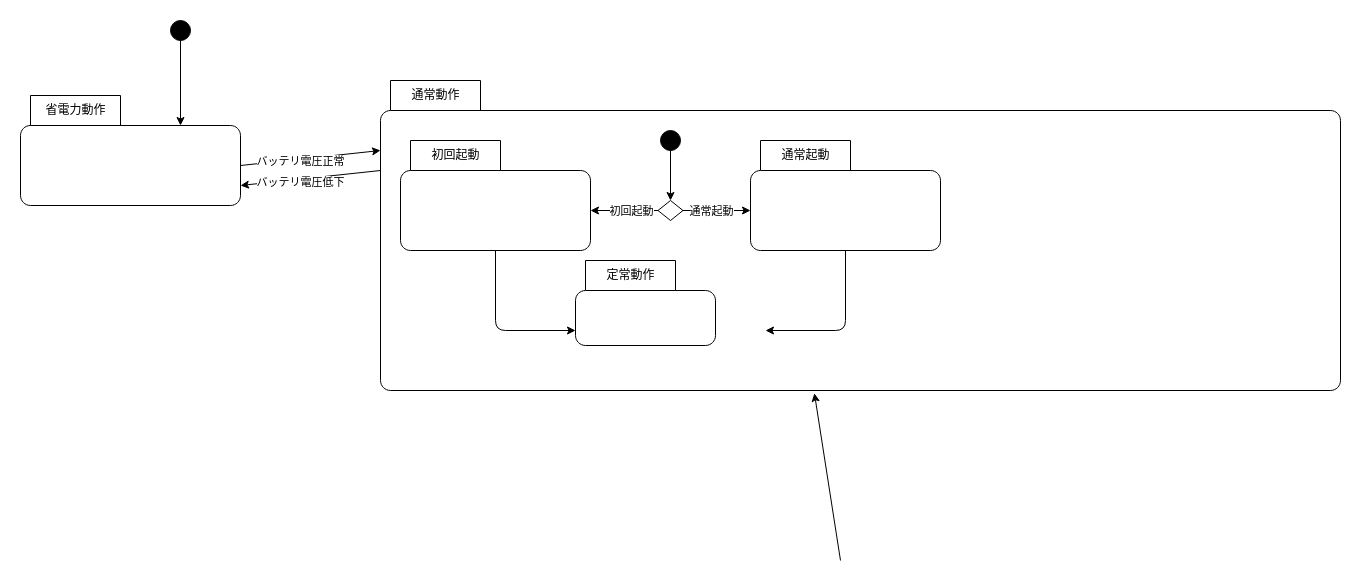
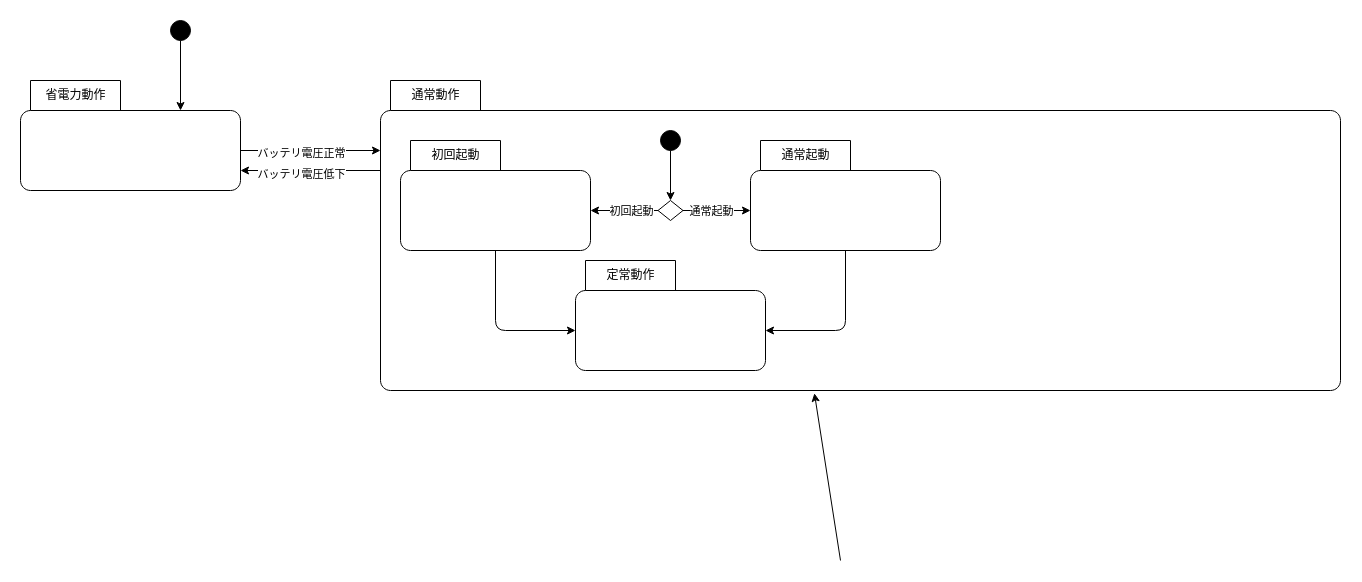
node "省電力動作": moved (131, 151) -> (131, 136)
node "定常動作": size 140x85 -> 190x110
